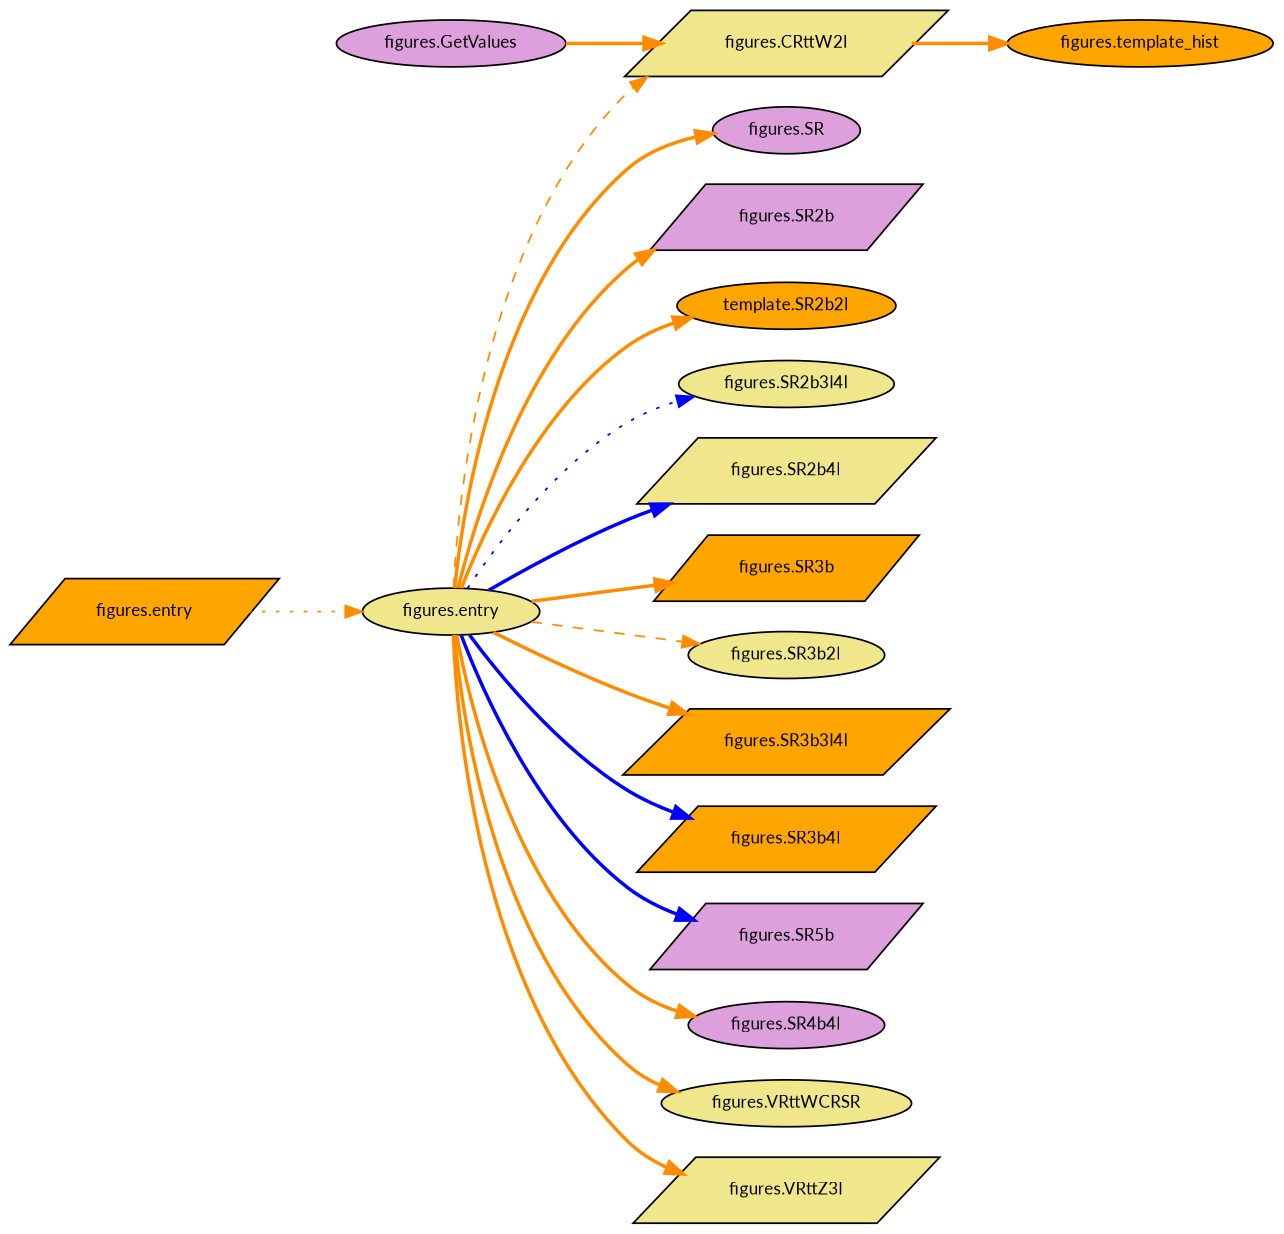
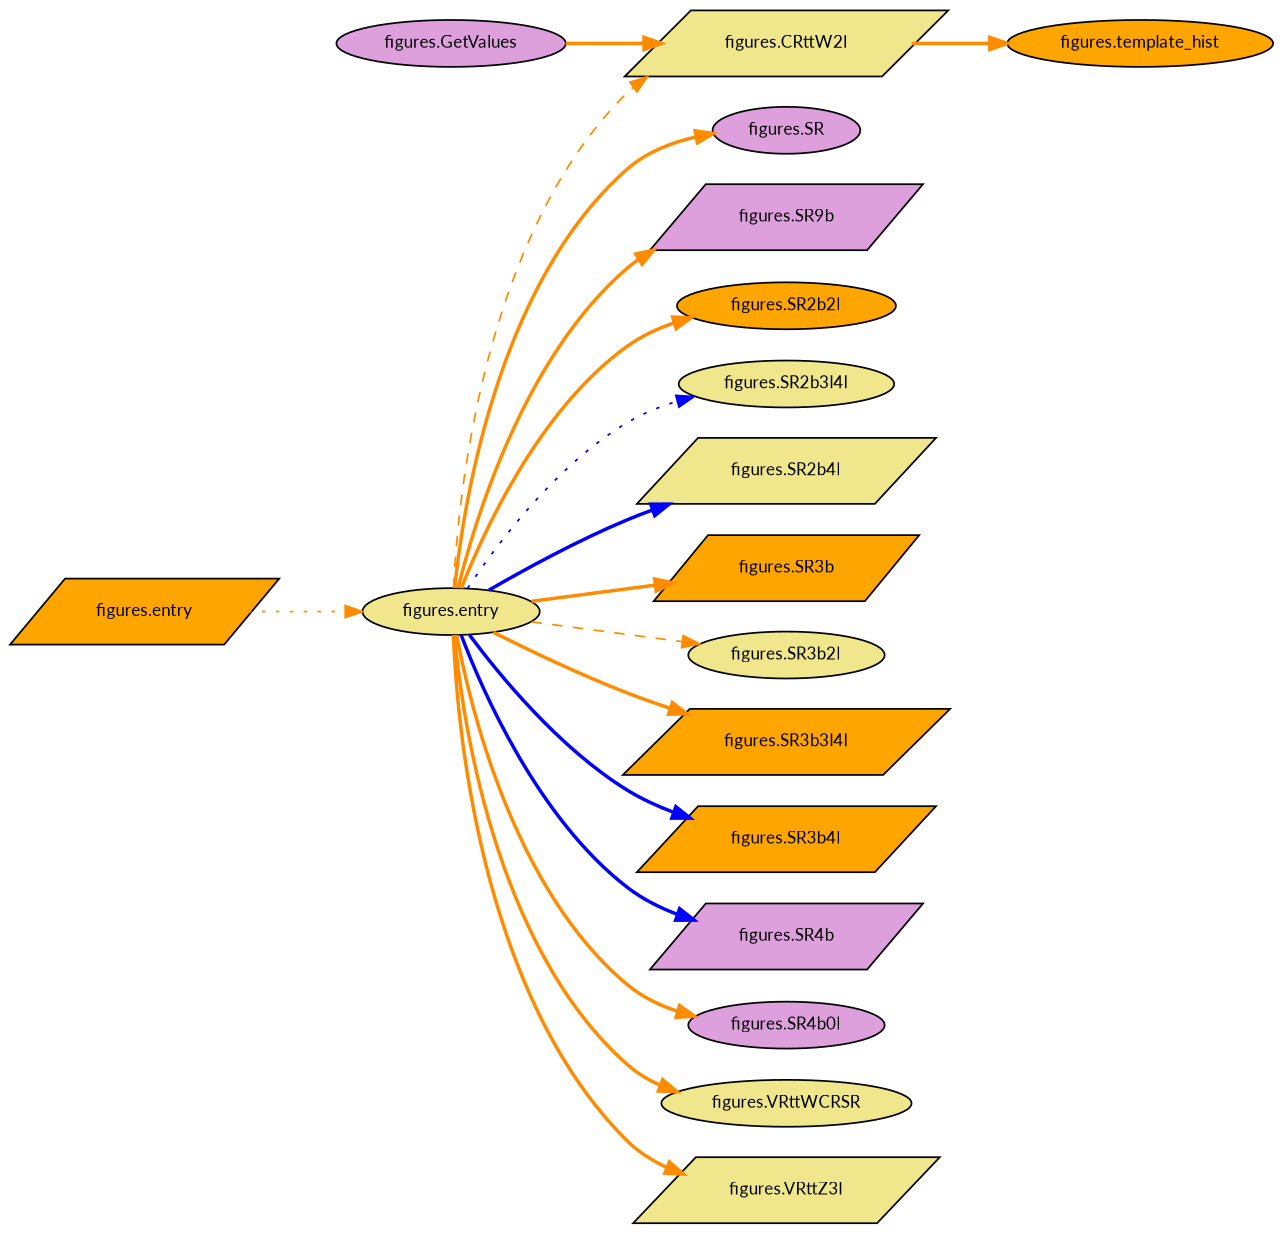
node "figures.SR2b": label "figures.SR2b" -> "figures.SR9b"
node "template.SR2b2l": label "template.SR2b2l" -> "figures.SR2b2l"
node "figures.SR5b": label "figures.SR5b" -> "figures.SR4b"
node "figures.SR4b4l": label "figures.SR4b4l" -> "figures.SR4b0l"
